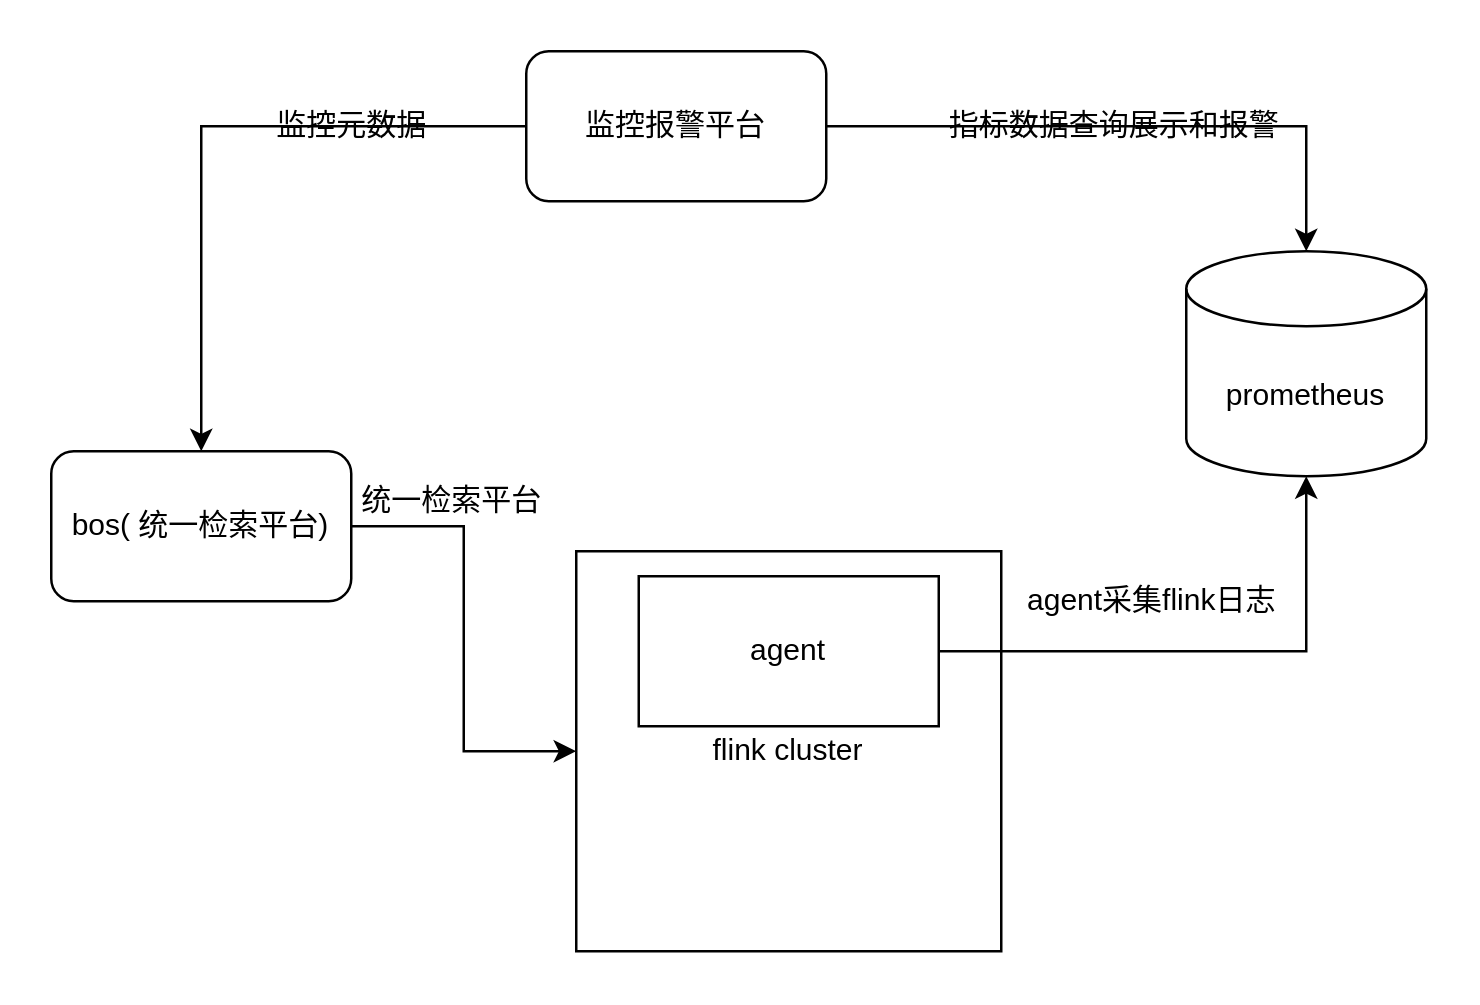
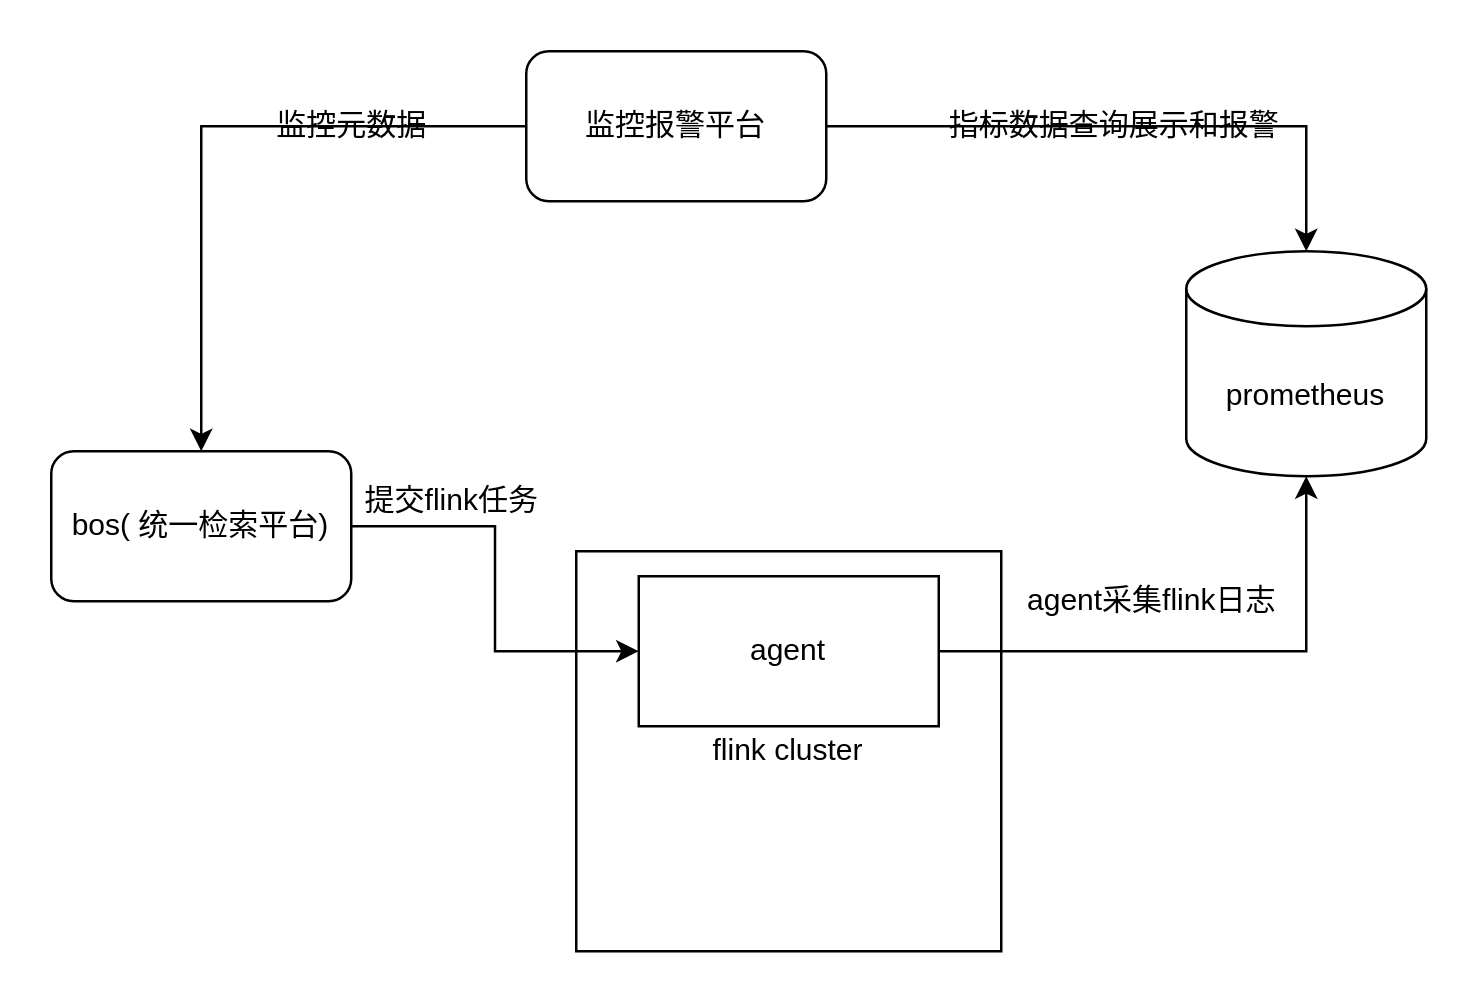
node "统一检索平台": label "统一检索平台" -> "提交flink任务"
edge "bos( 统一检索平台)" -> "flink cluster": now "bos( 统一检索平台)" -> "agent"
